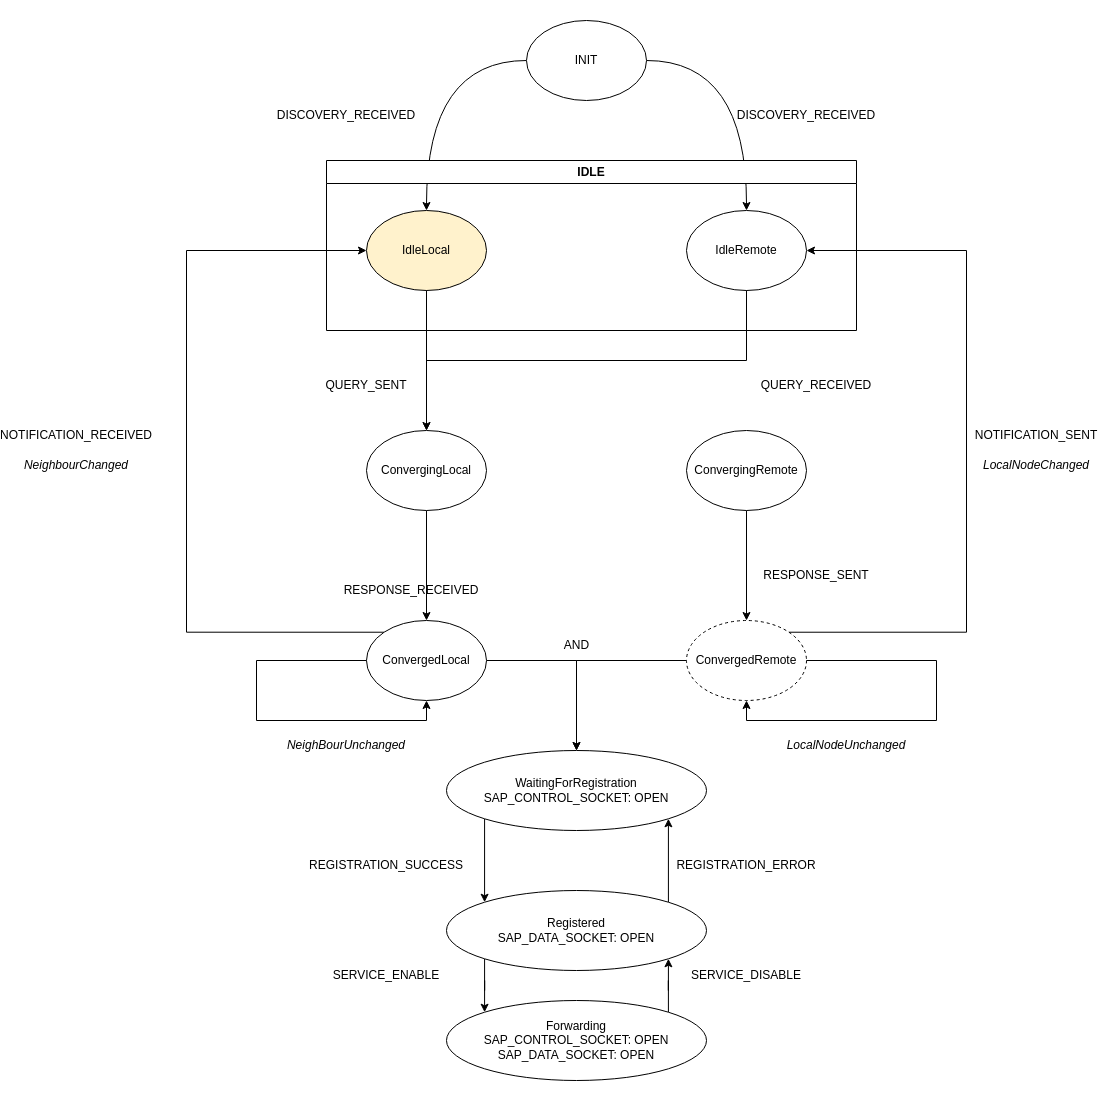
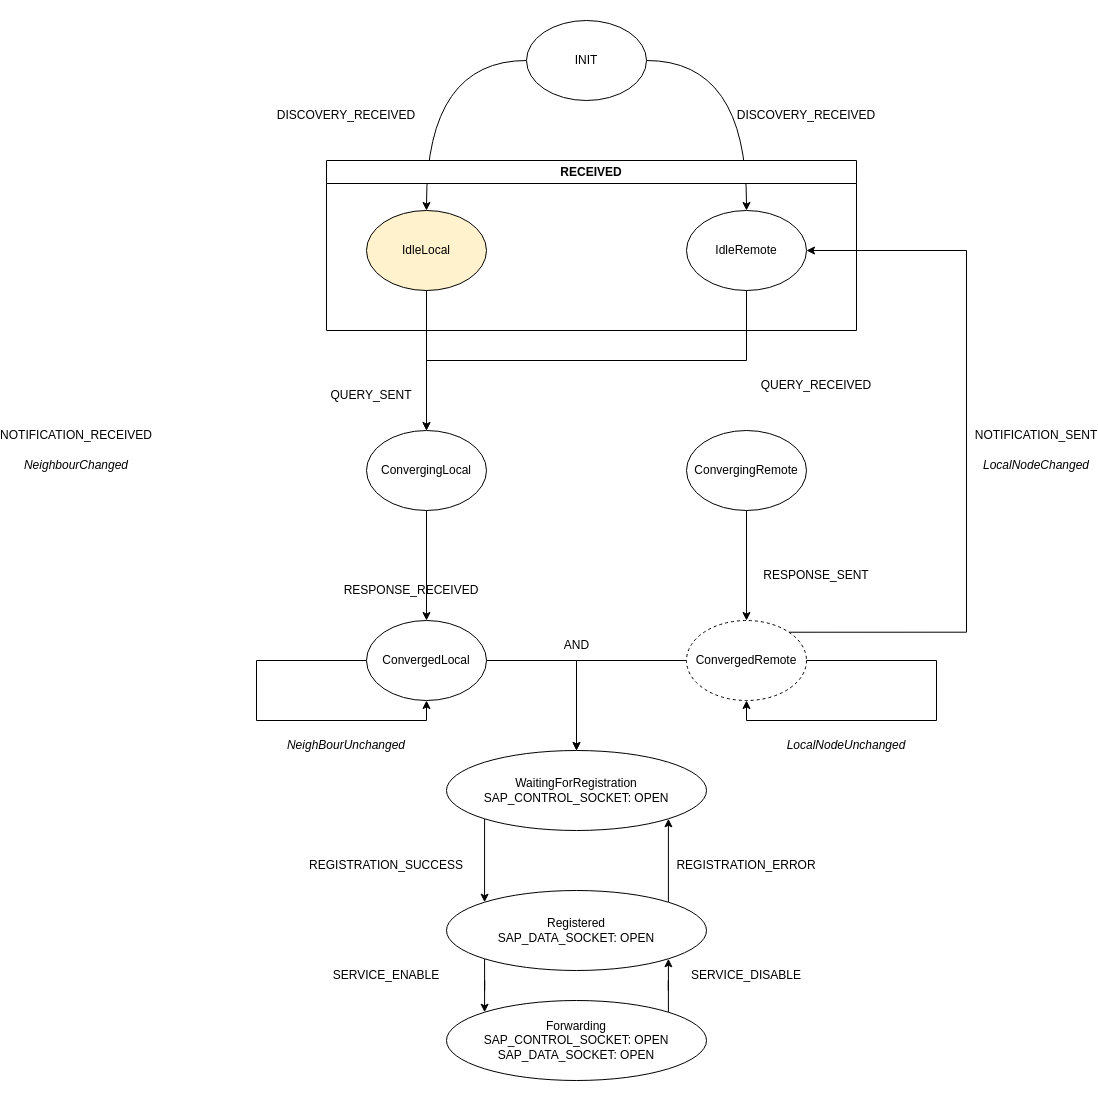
node "IDLE": label "IDLE" -> "RECEIVED"
node "QUERY_SENT": moved (367, 386) -> (372, 396)
edge "ConvergedLocal" -> "IdleLocal": removed
